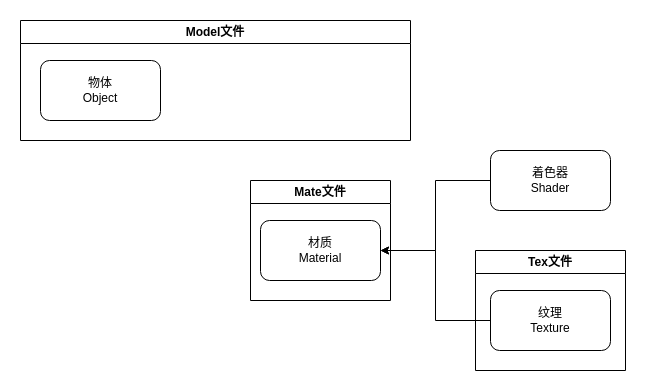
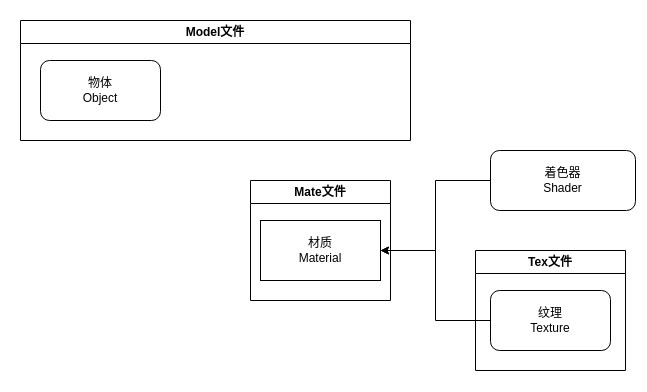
node "着色器 Shader": size 120x60 -> 145x60
node "材质 Material": shape rounded rectangle -> rectangle
